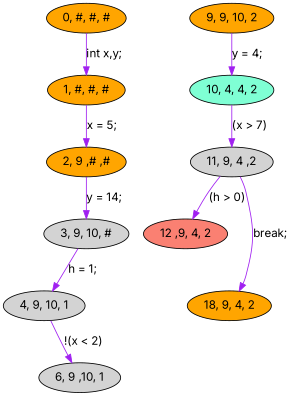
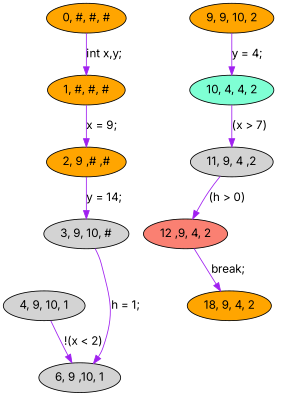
edge "1, #, #, #" -> "2, 9 ,# ,#": label "x = 5;" -> "x = 9;"
edge "11, 9, 4 ,2" -> "18, 9, 4, 2": now "12 ,9, 4, 2" -> "18, 9, 4, 2"
edge "3, 9, 10, #" -> "4, 9, 10, 1": now "3, 9, 10, #" -> "6, 9 ,10, 1"
